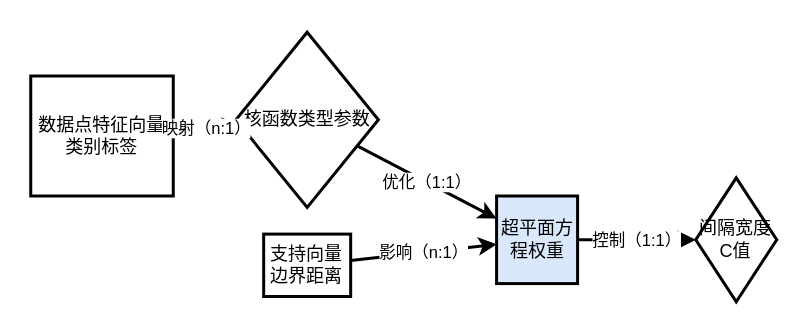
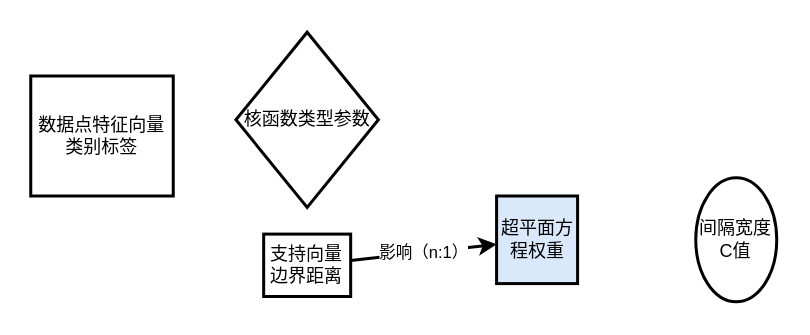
edge "数据点特征向量类别标签" -> "核函数类型参数": removed, label "映射（n:1）"
edge "核函数类型参数" -> "超平面方程权重": removed, label "优化（1:1）"
edge "超平面方程权重" -> "间隔宽度C值": removed, label "控制（1:1）"
node "间隔宽度C值": shape diamond -> ellipse
